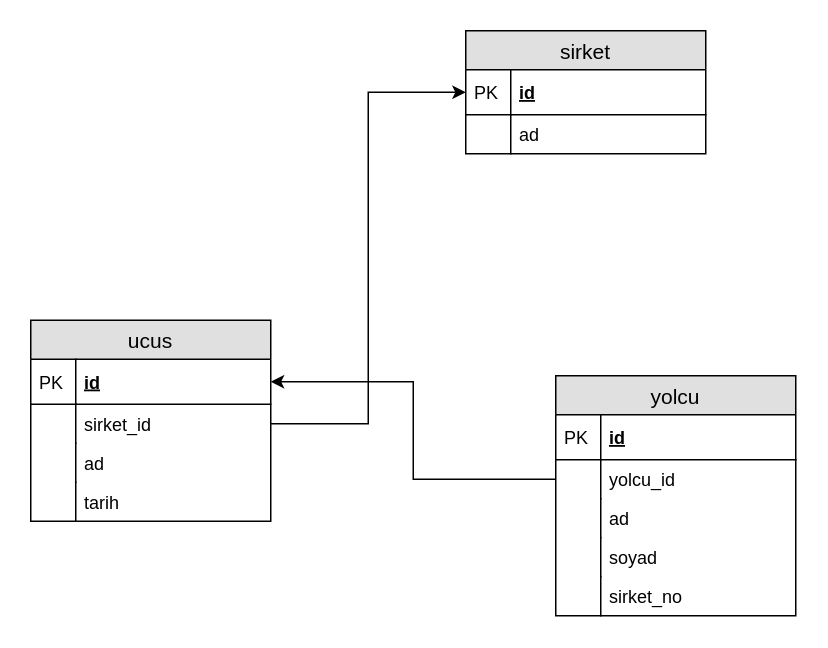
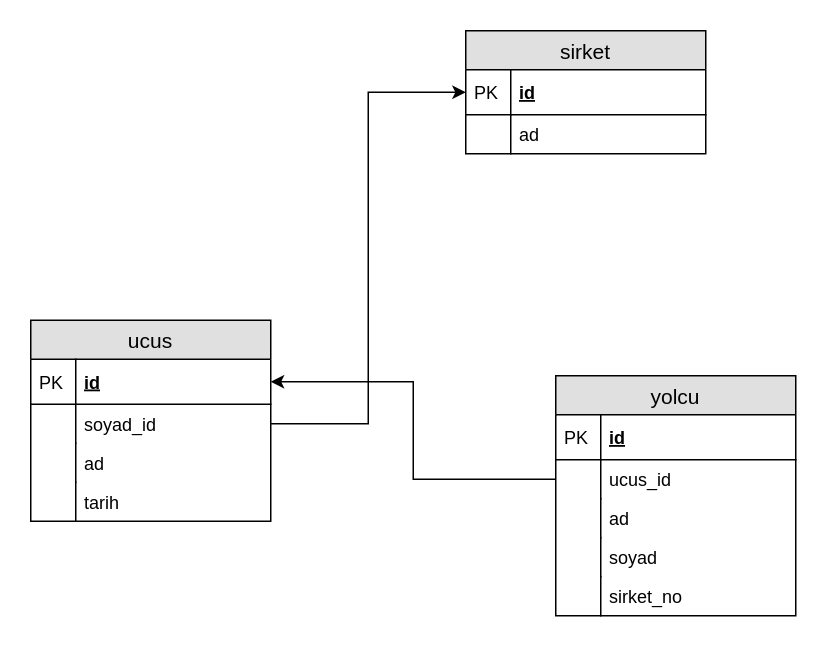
node "sirket_id": label "sirket_id" -> "soyad_id"
node "yolcu_id": label "yolcu_id" -> "ucus_id"
